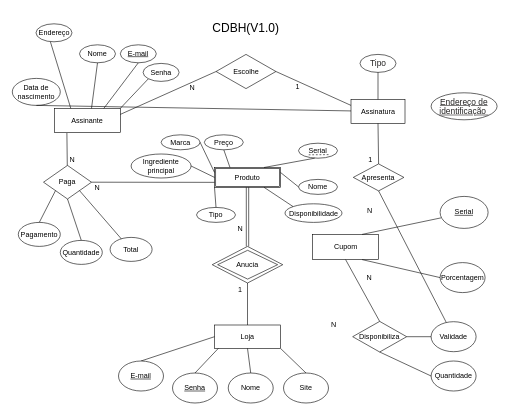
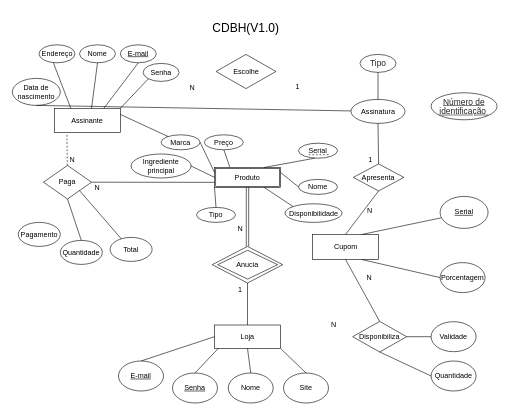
node "Endereço": moved (54, 33) -> (57, 54)
edge "Escolhe" -- "Assinatura": removed
edge "Escolhe" -- "Assinante": now "Marca" -- "Assinante"
node "Endereço de identificação": label "Endereço de identificação" -> "Número de identificação"
node "Assinatura": shape rectangle -> ellipse
edge "Assinante" -- "Paga": style solid -> dashed
edge "Paga" -- "Pagamento": removed
edge "Apresenta" -- "Validade": now "Apresenta" -- "Cupom"
